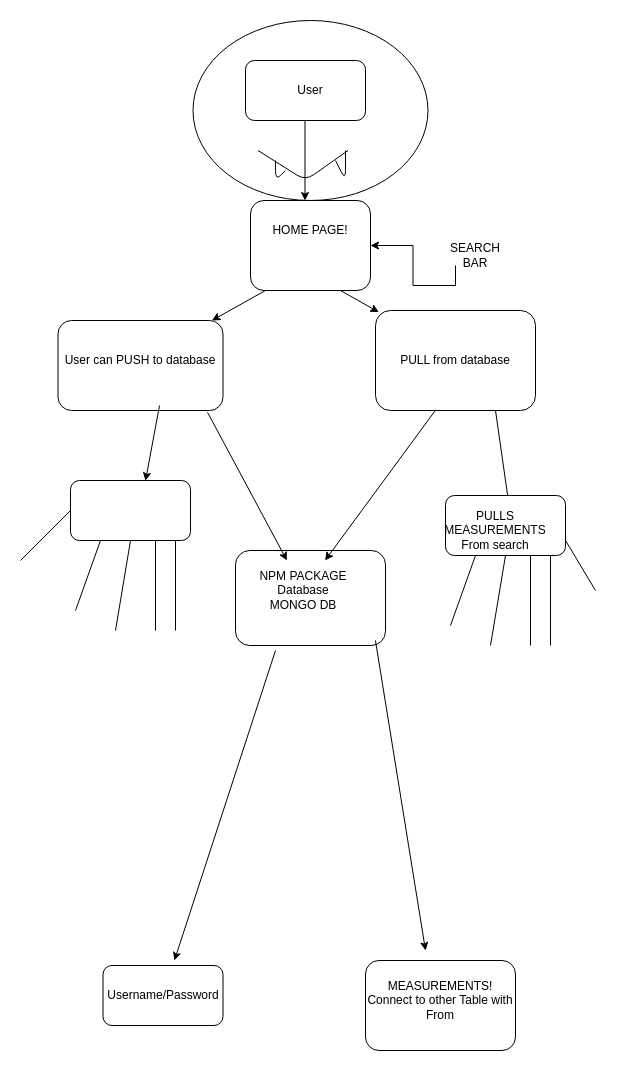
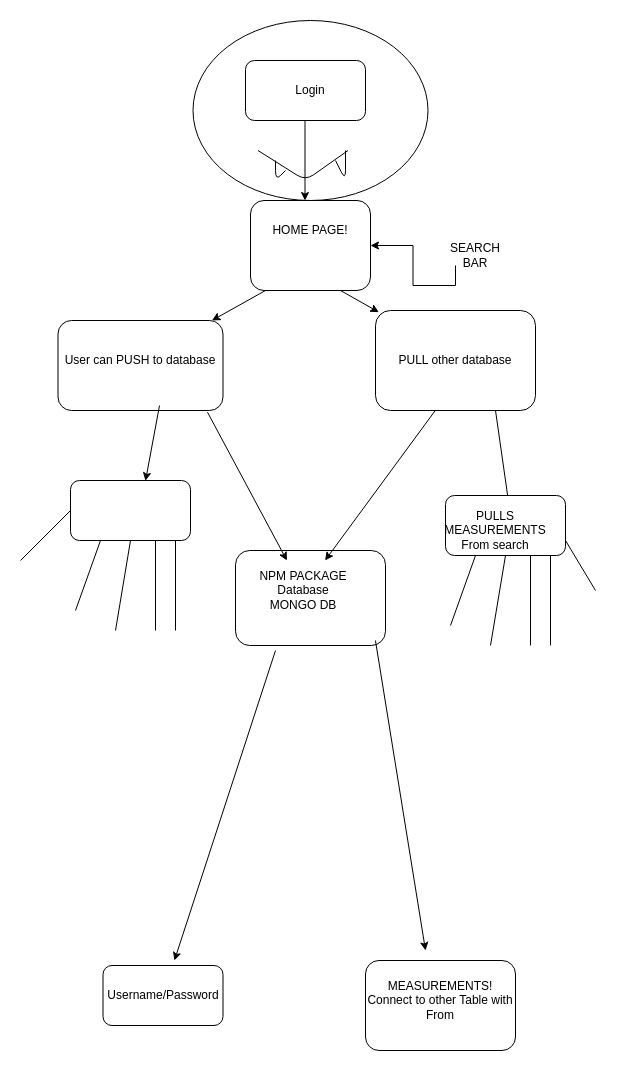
node "User": label "User" -> "Login"
node "PULL from database": label "PULL from database" -> "PULL other database"
